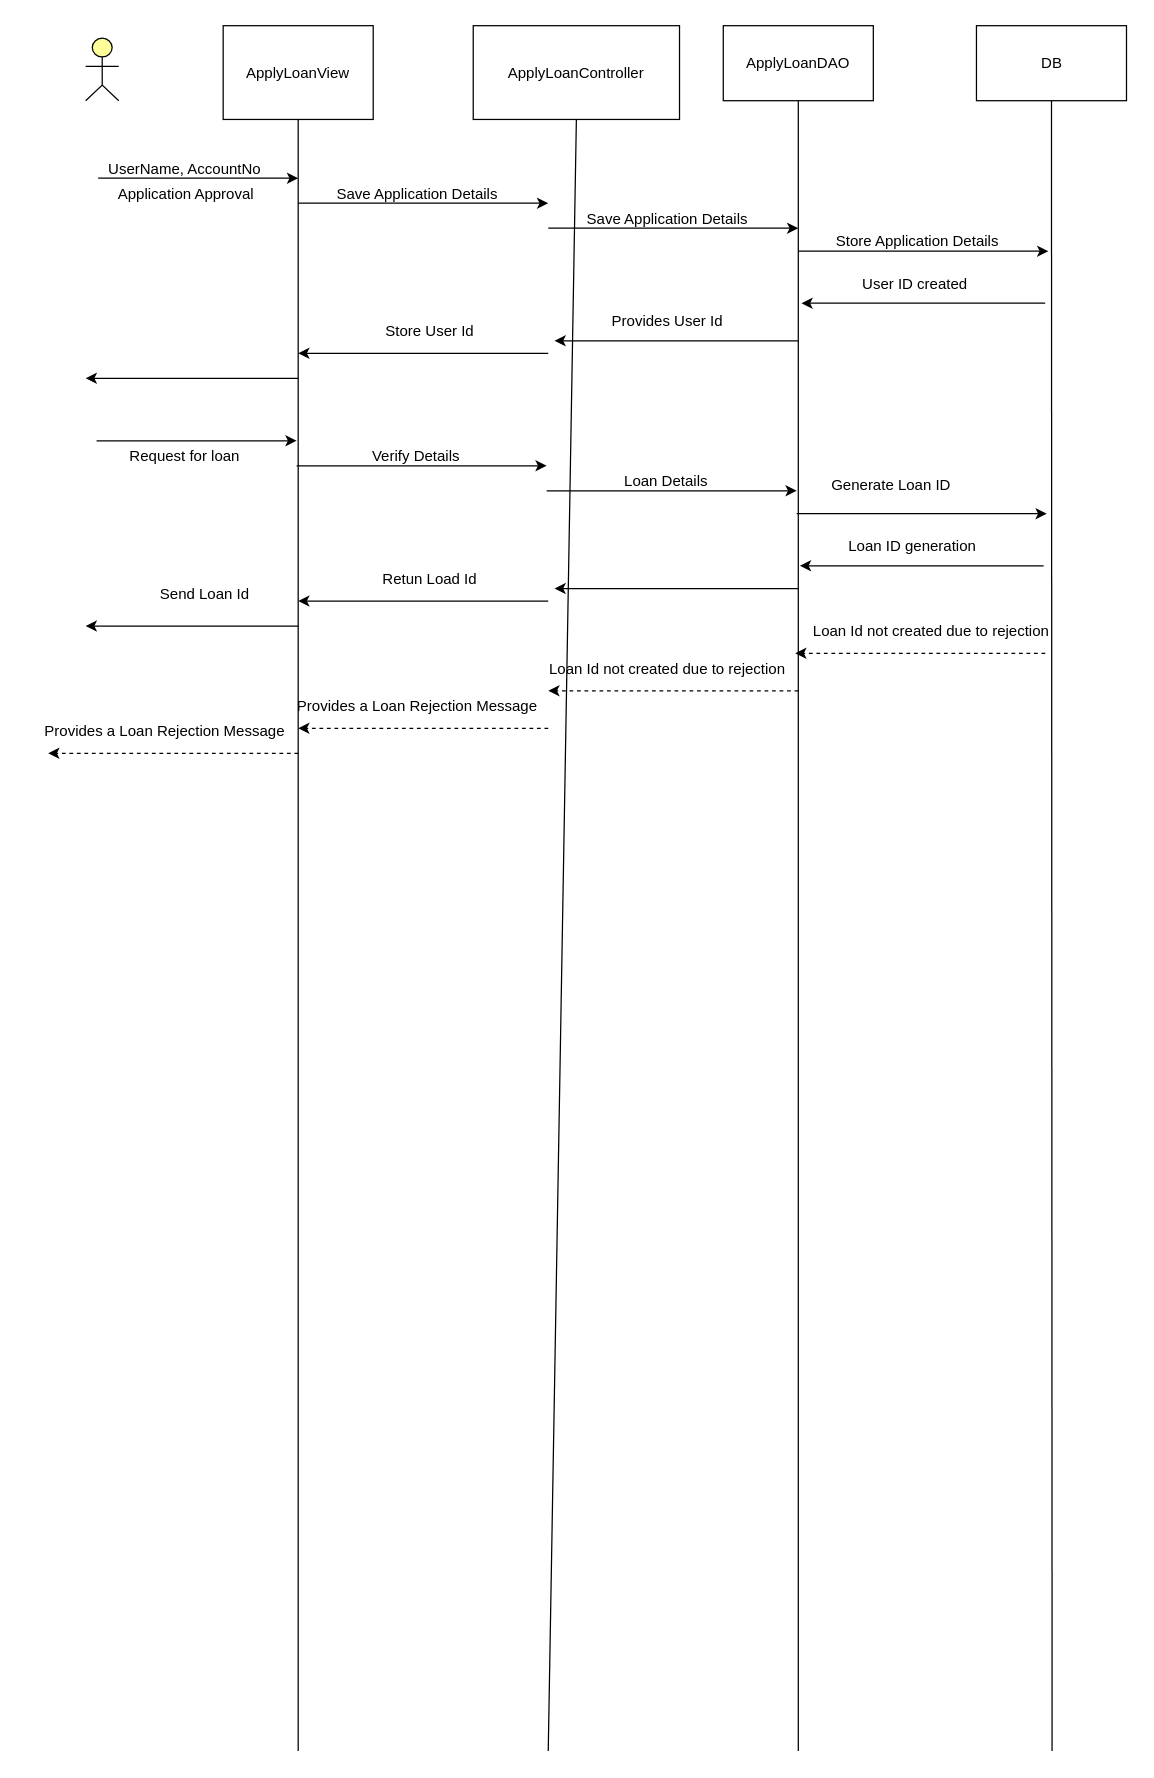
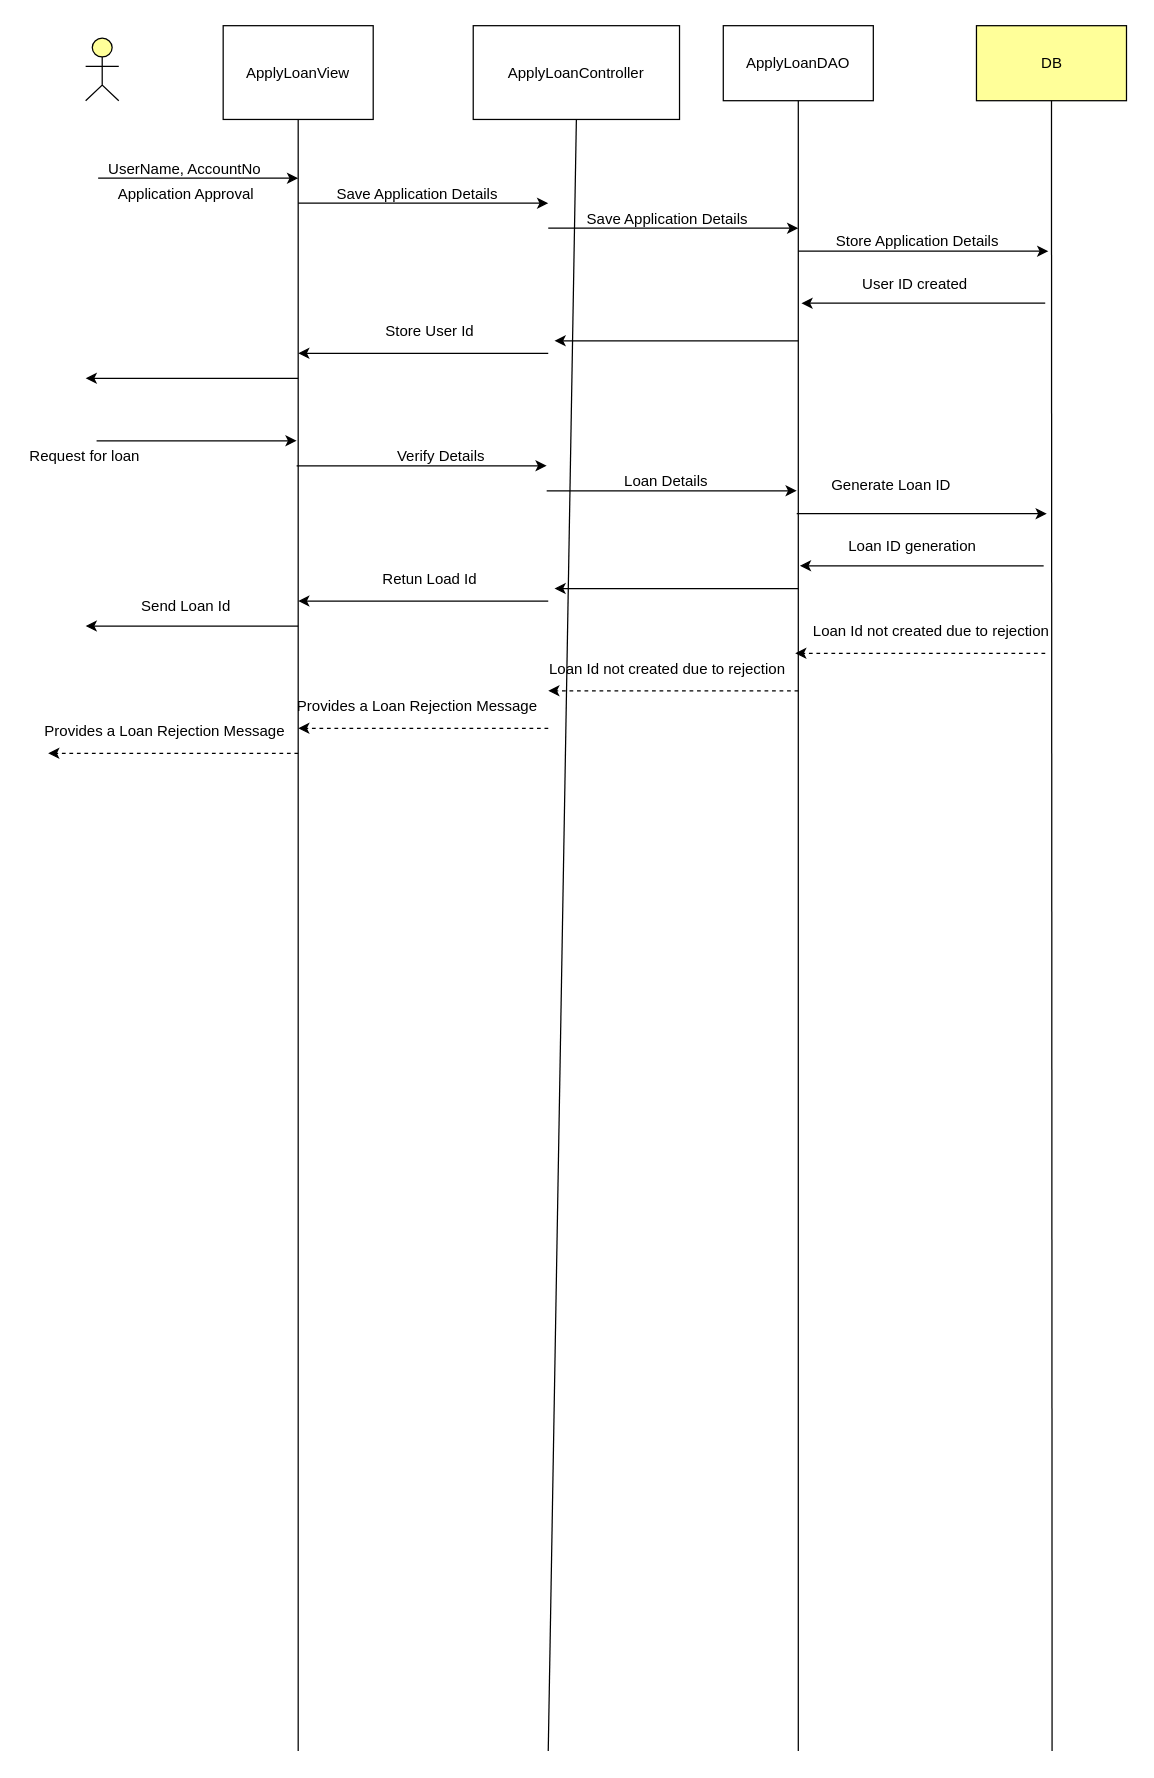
node "DB": fillcolor #ffffff -> #ffff99
node "Provides User Id": removed
node "Request for loan": moved (184, 457) -> (84, 457)
node "Verify Details": moved (415, 457) -> (440, 457)
node "Send Loan Id": moved (204, 595) -> (186, 607)
